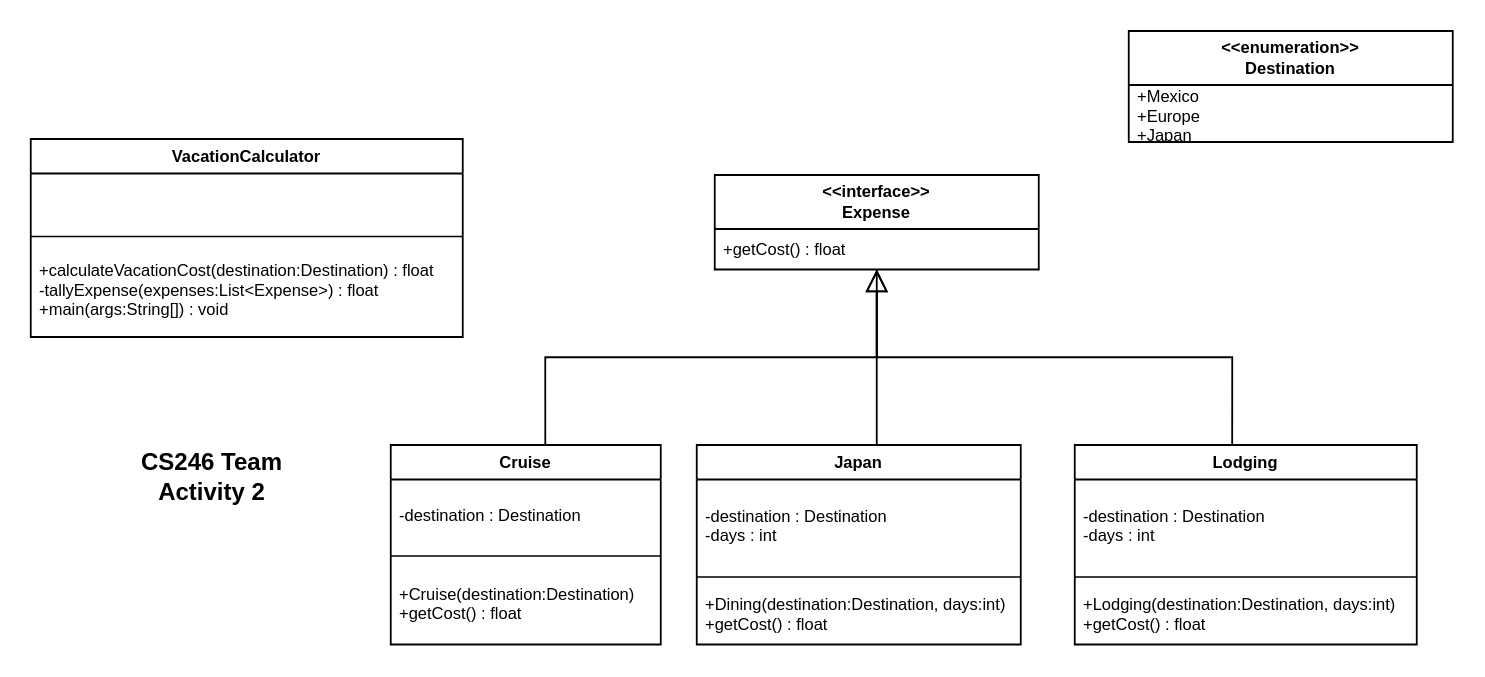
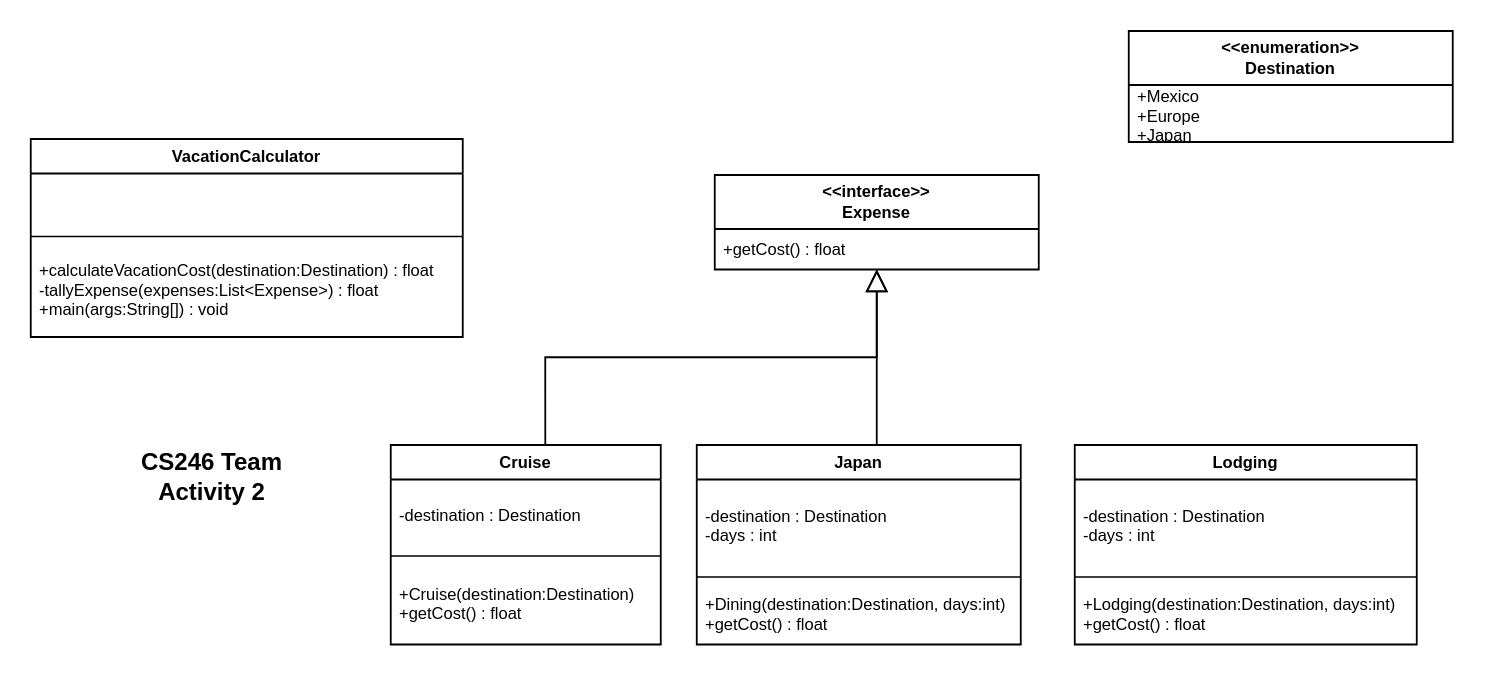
edge "<<interface>> Expense" -- "Japan": arrowhead none -> block
edge "Lodging" -> "<<interface>> Expense": removed
